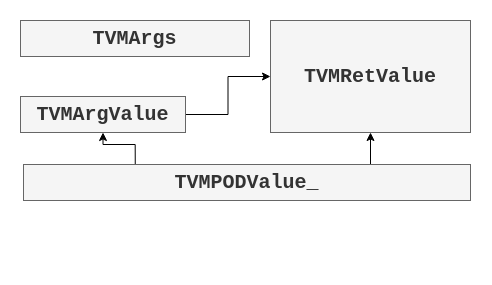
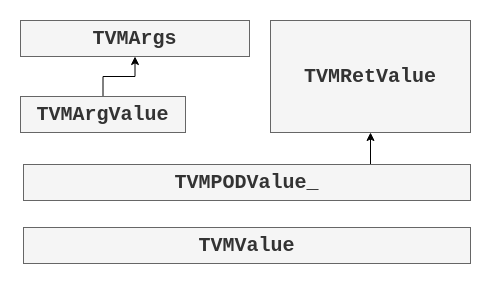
edge "TVMArgValue" -> "TVMRetValue": now "TVMArgValue" -> "TVMArgs"
edge "TVMPODValue_" -> "TVMArgValue": removed
node "TVMValue": added
